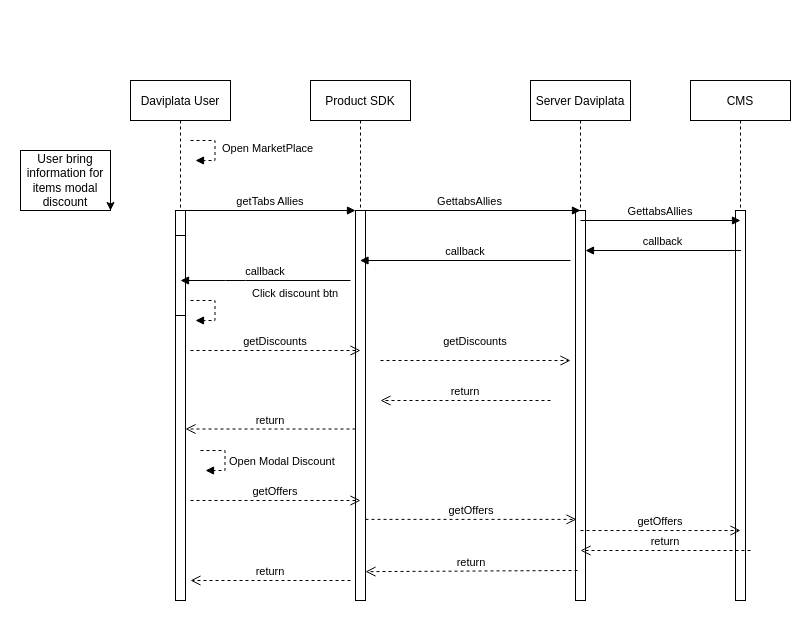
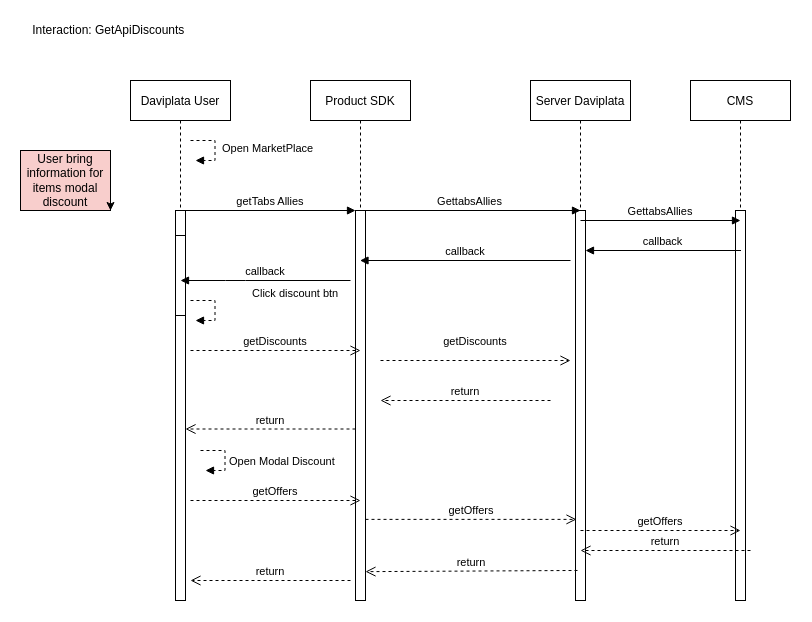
node "Interaction: GetApiDiscounts": added
node "User bring information for items modal discount": fillcolor #ffffff -> #f8cecc
